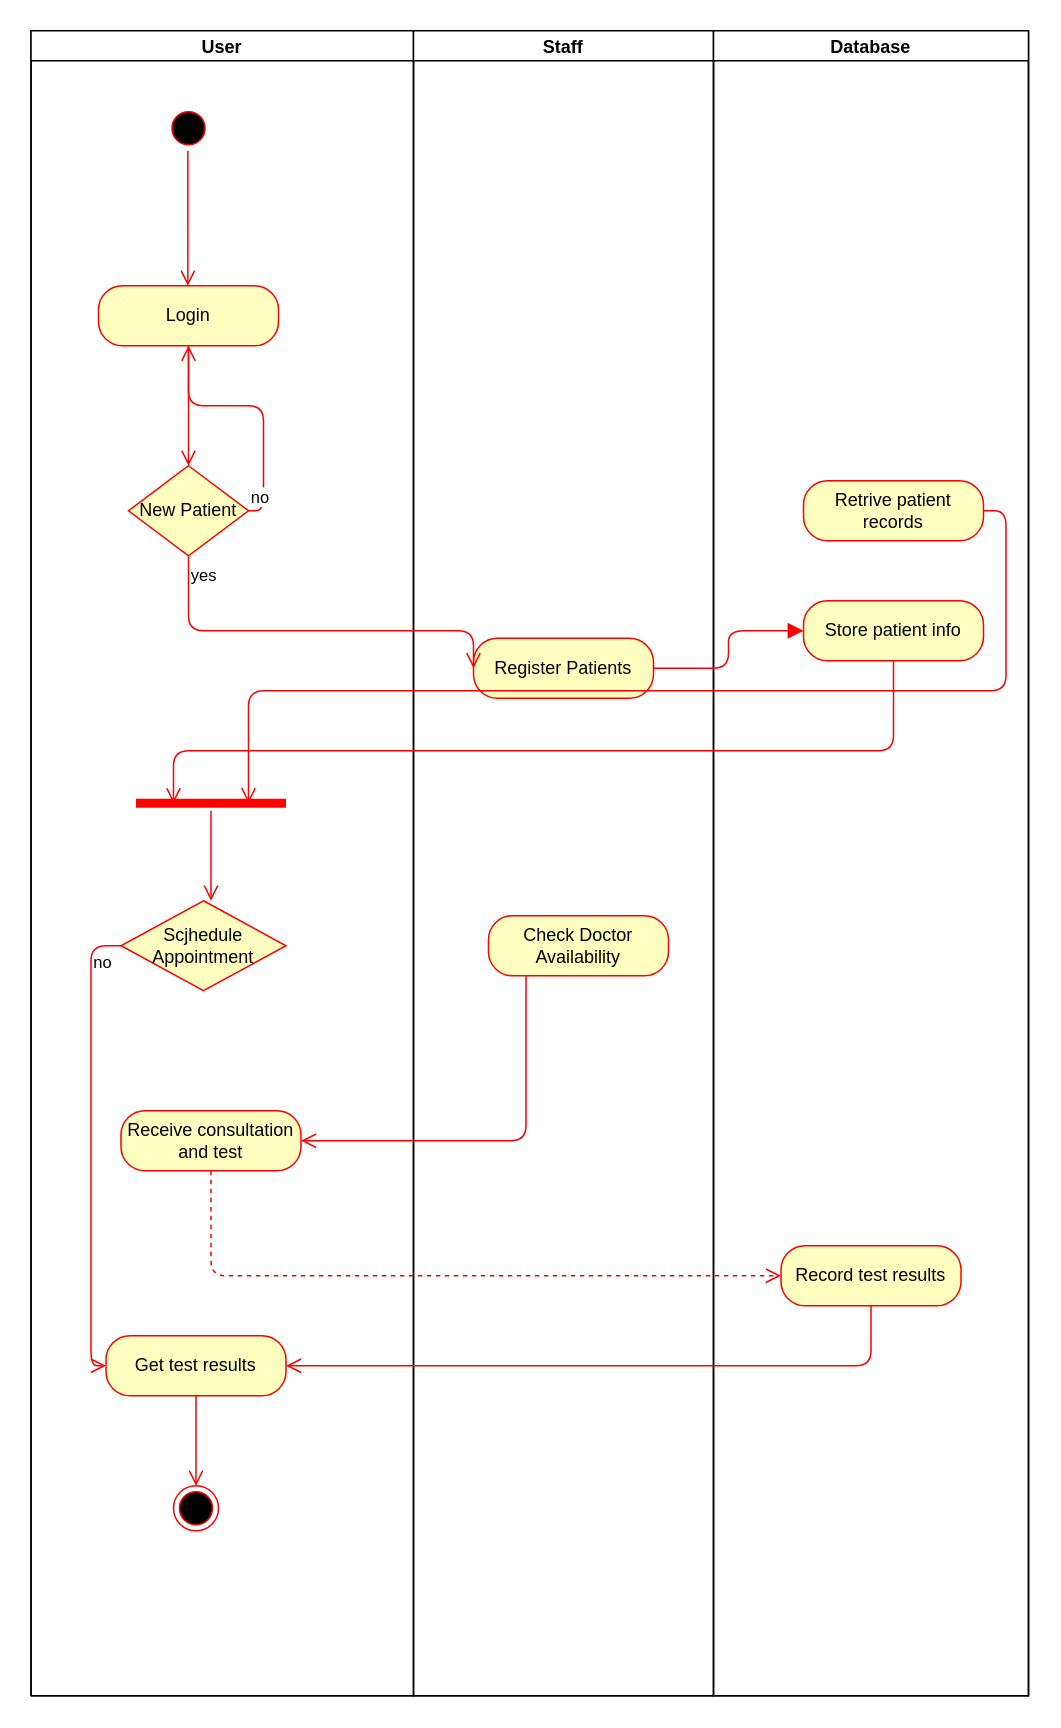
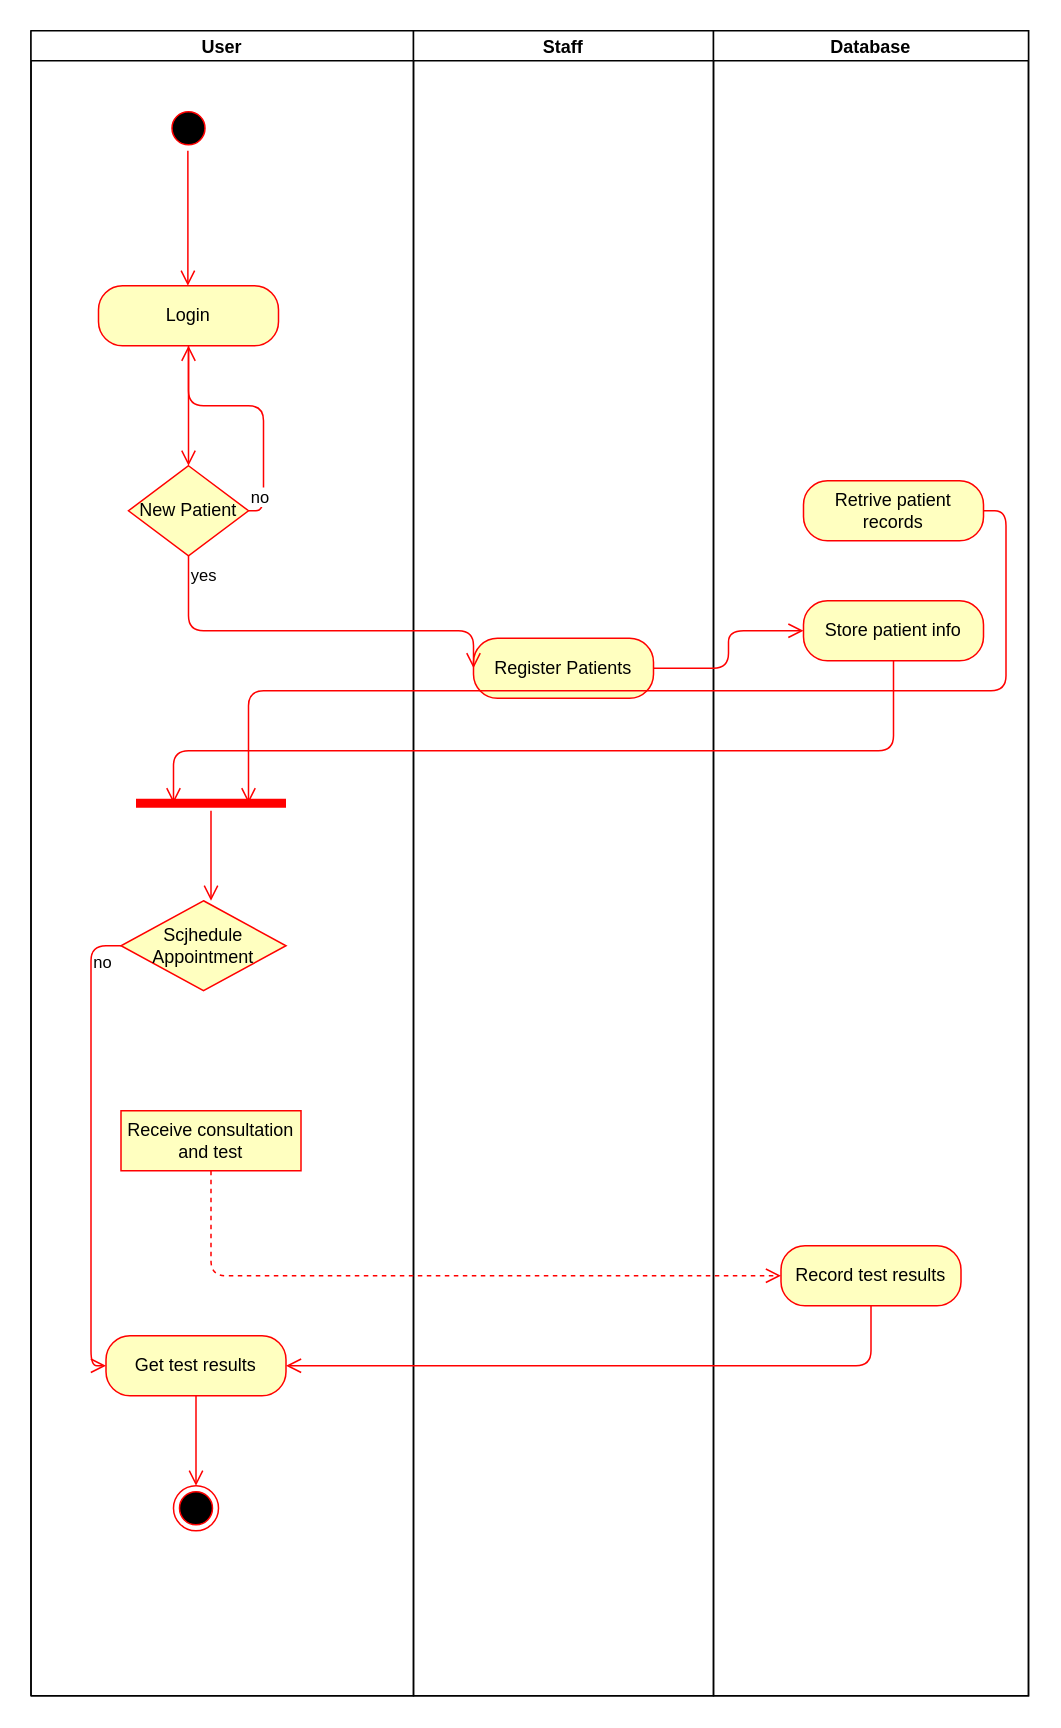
edge "Register Patients" -> "Store patient info": arrowhead block -> open
node "Check Doctor Availability": removed
node "Receive consultation and test": shape rounded rectangle -> rectangle
edge "Check Doctor Availability" -> "Receive consultation and test": removed
